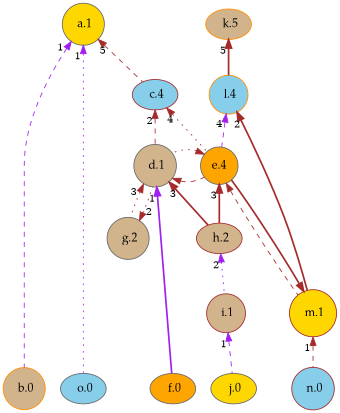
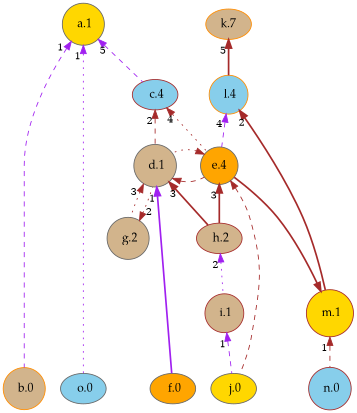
node "k.5": label "k.5" -> "k.7"
edge "c.4" -> "a.1": color brown -> purple
edge "m.1" -> "e.4": now "j.0" -> "e.4"
